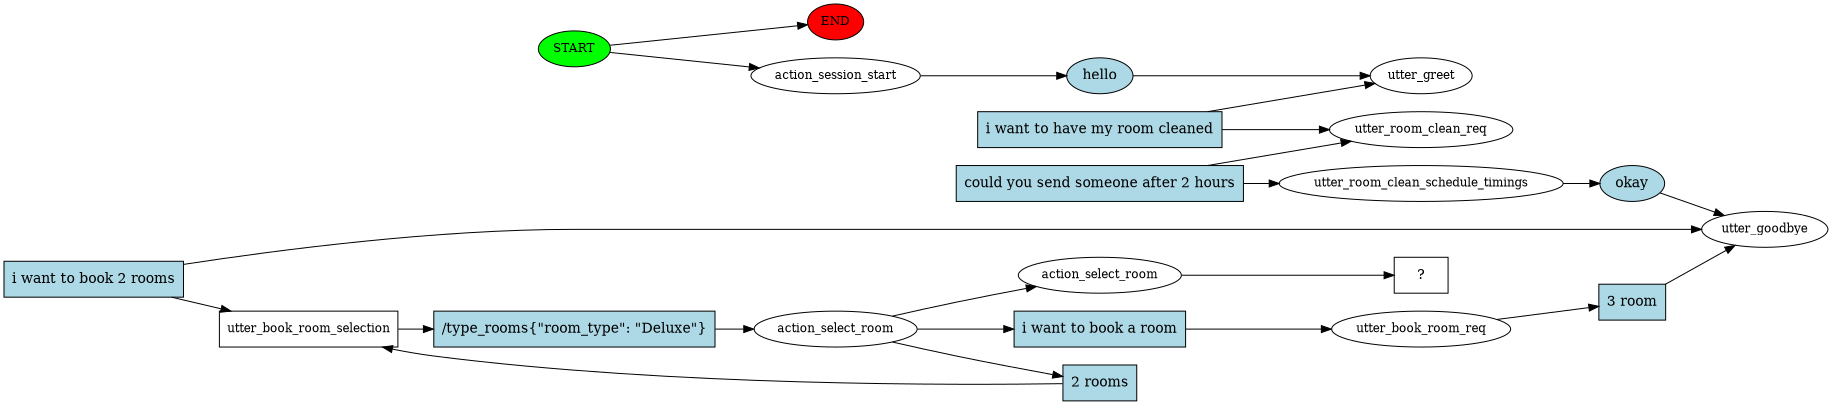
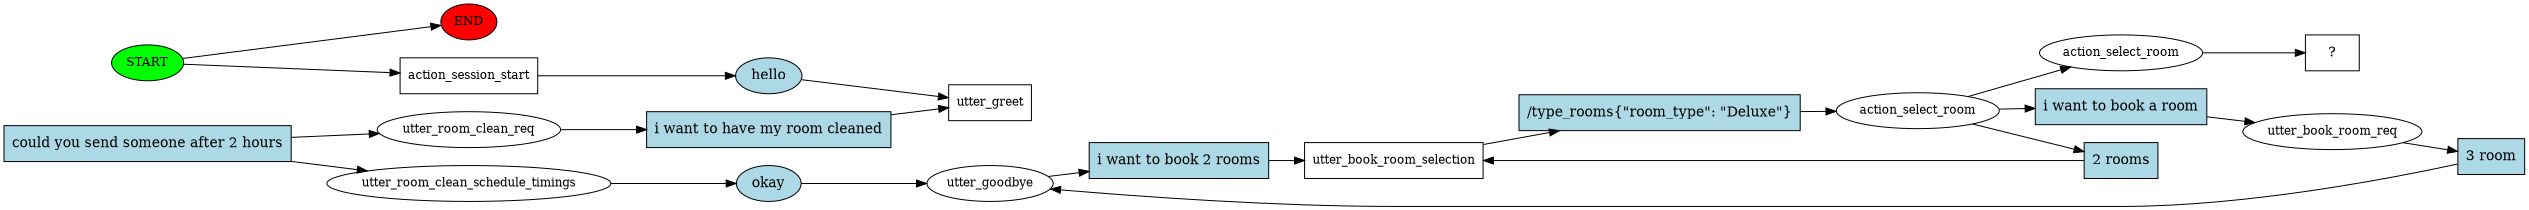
node "action_session_start": shape ellipse -> box
node "utter_greet": shape ellipse -> box
edge "i want to have my room cleaned" -> "utter_room_clean_req": reversed
edge "i want to book 2 rooms" -> "utter_goodbye": reversed
